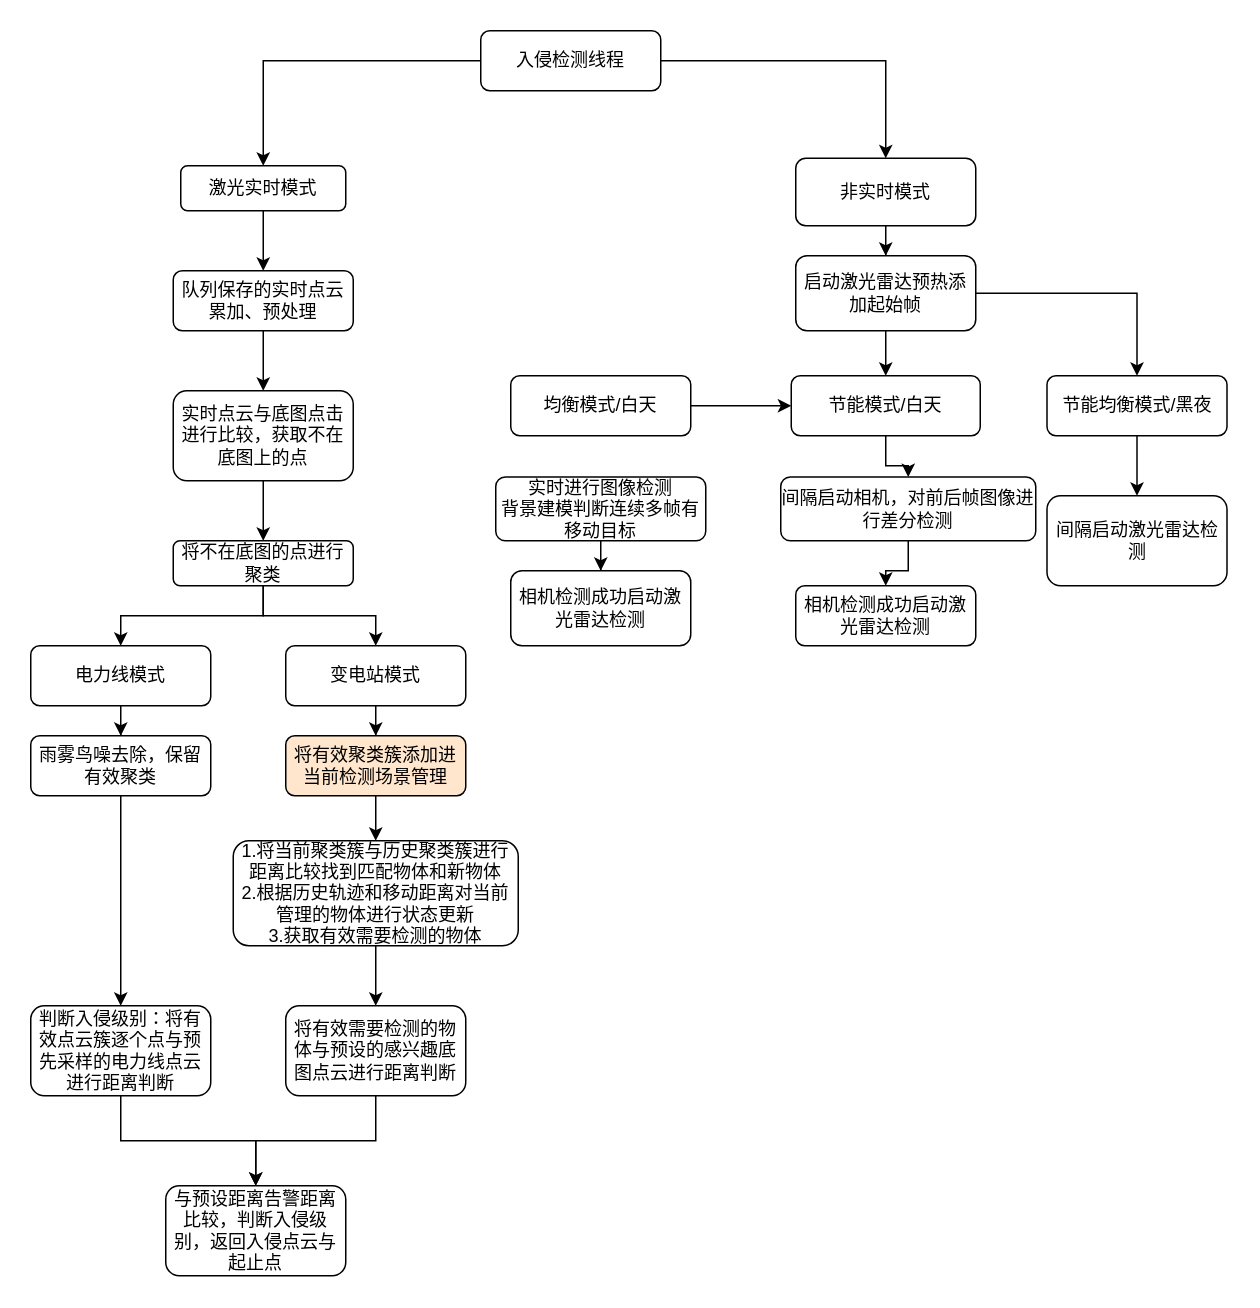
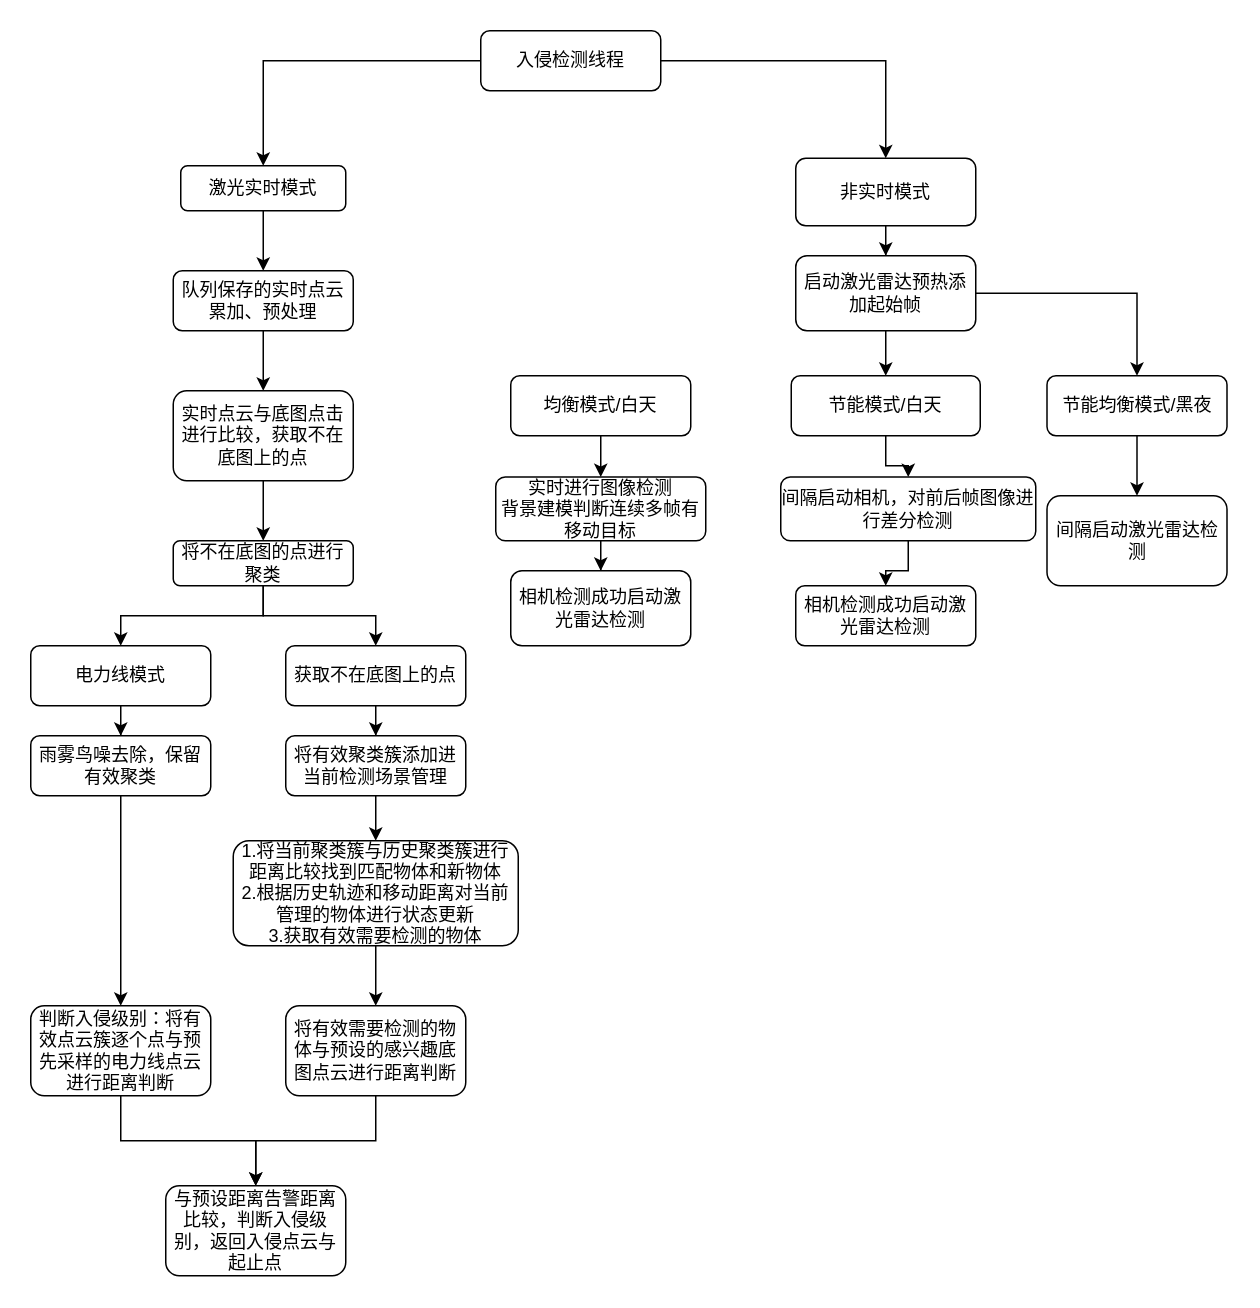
edge "均衡模式/白天" -> "节能模式/白天": now "均衡模式/白天" -> "实时进行图像检测 背景建模判断连续多帧有移动目标"
node "变电站模式": label "变电站模式" -> "获取不在底图上的点"
node "将有效聚类簇添加进当前检测场景管理": fillcolor #ffe6cc -> #ffffff
